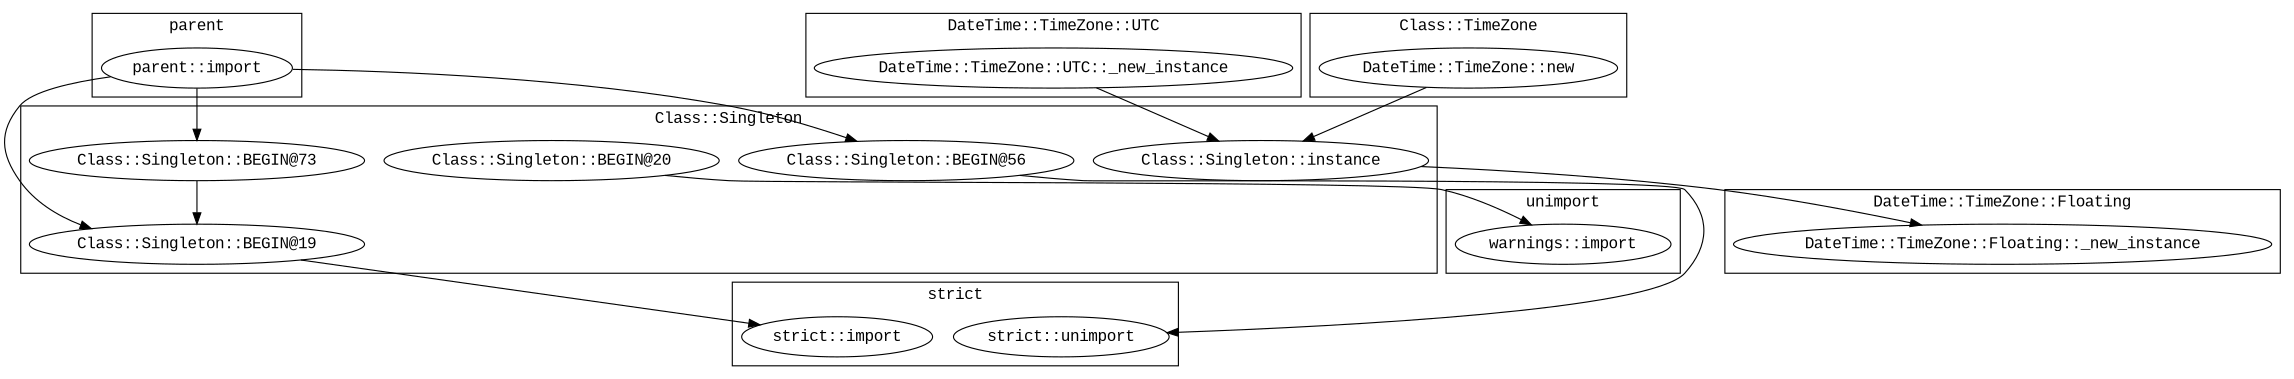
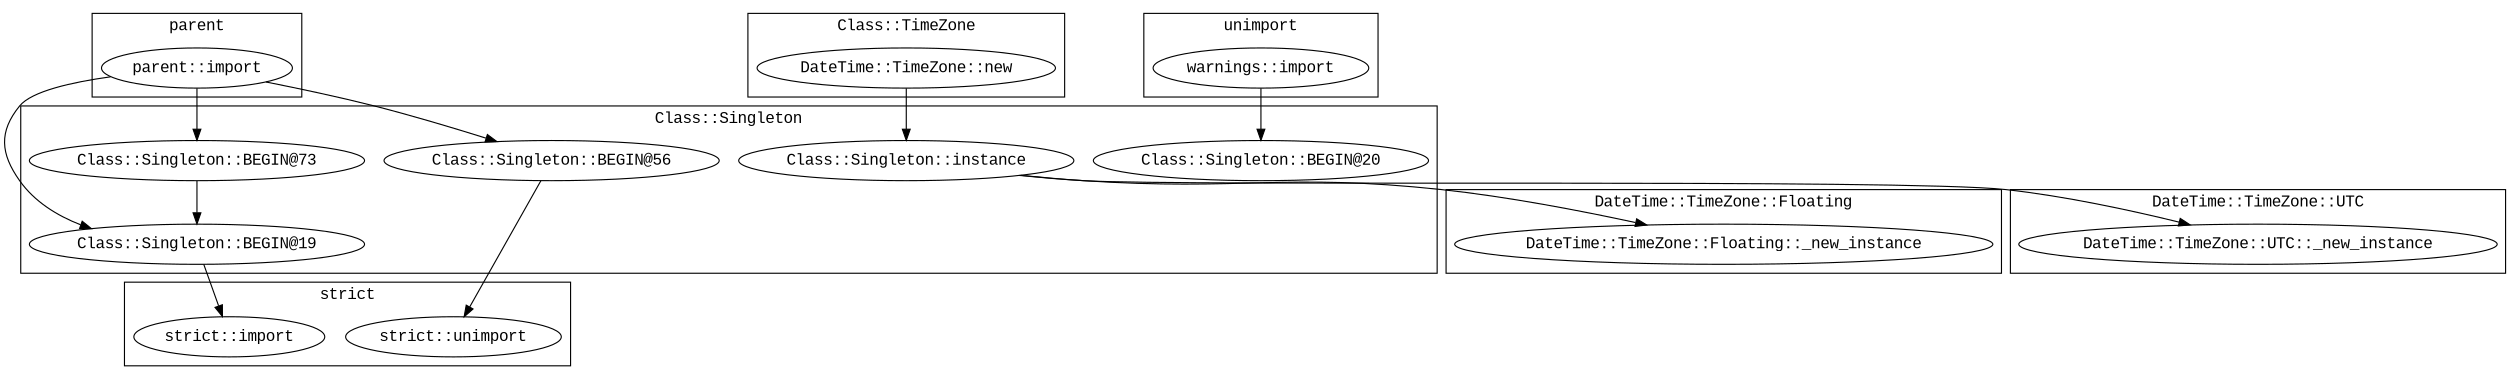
edge "DateTime::TimeZone::UTC::_new_instance" -> "Class::Singleton::instance": reversed
edge "Class::Singleton::BEGIN@20" -> "warnings::import": reversed
